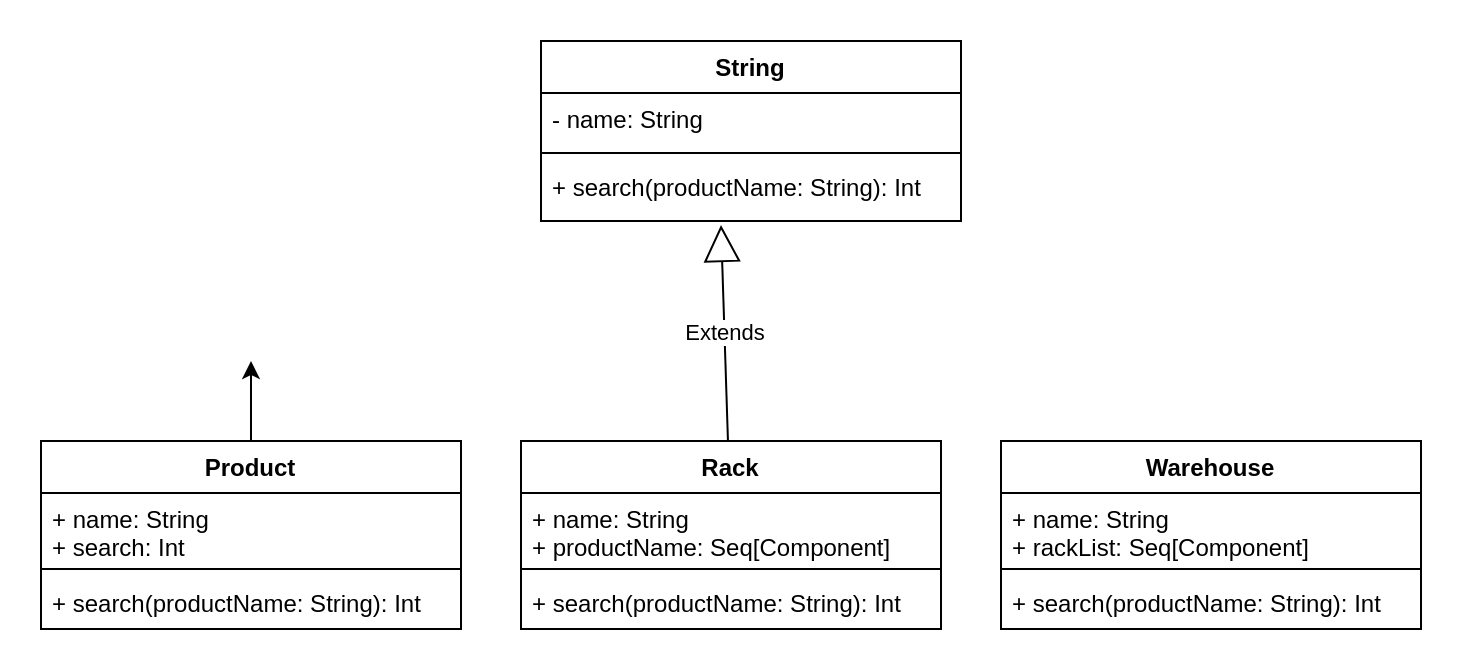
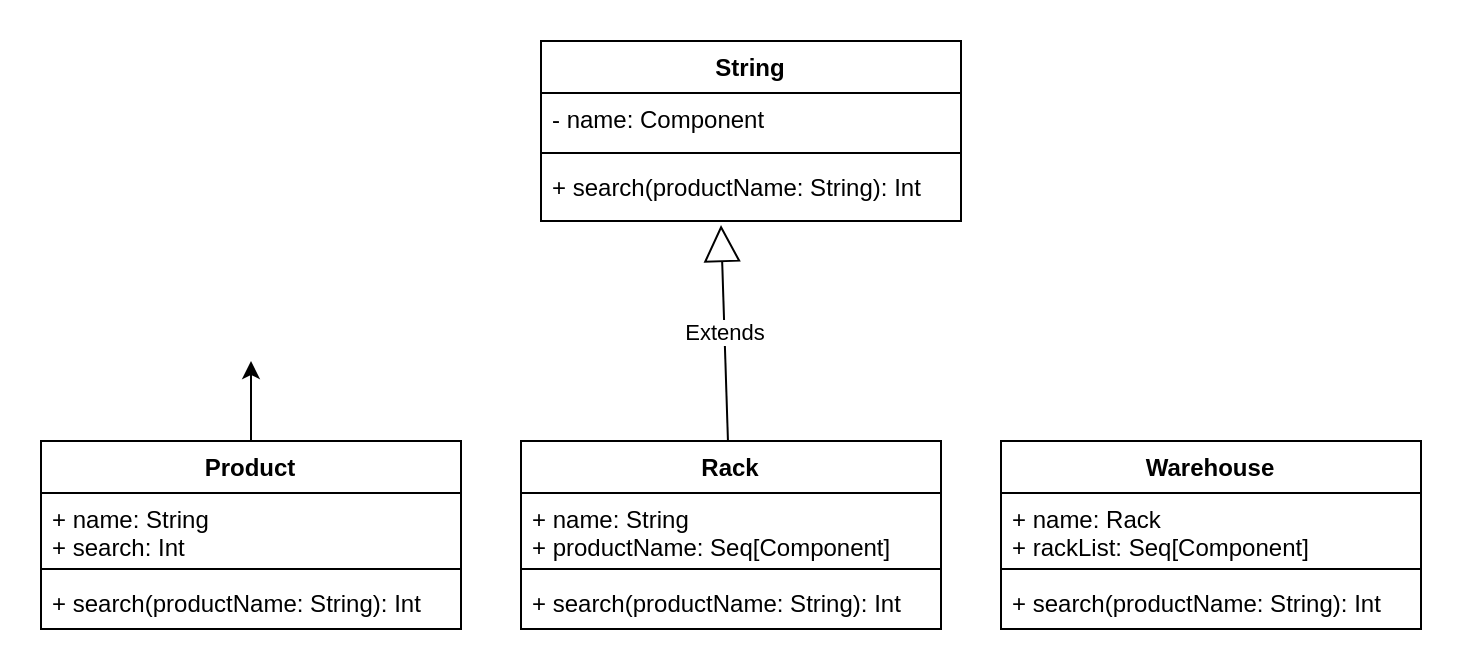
node "- name: String": label "- name: String" -> "- name: Component"
node "+ name: String + rackList: Seq[Component]": label "+ name: String + rackList: Seq[Component]" -> "+ name: Rack + rackList: Seq[Component]"
